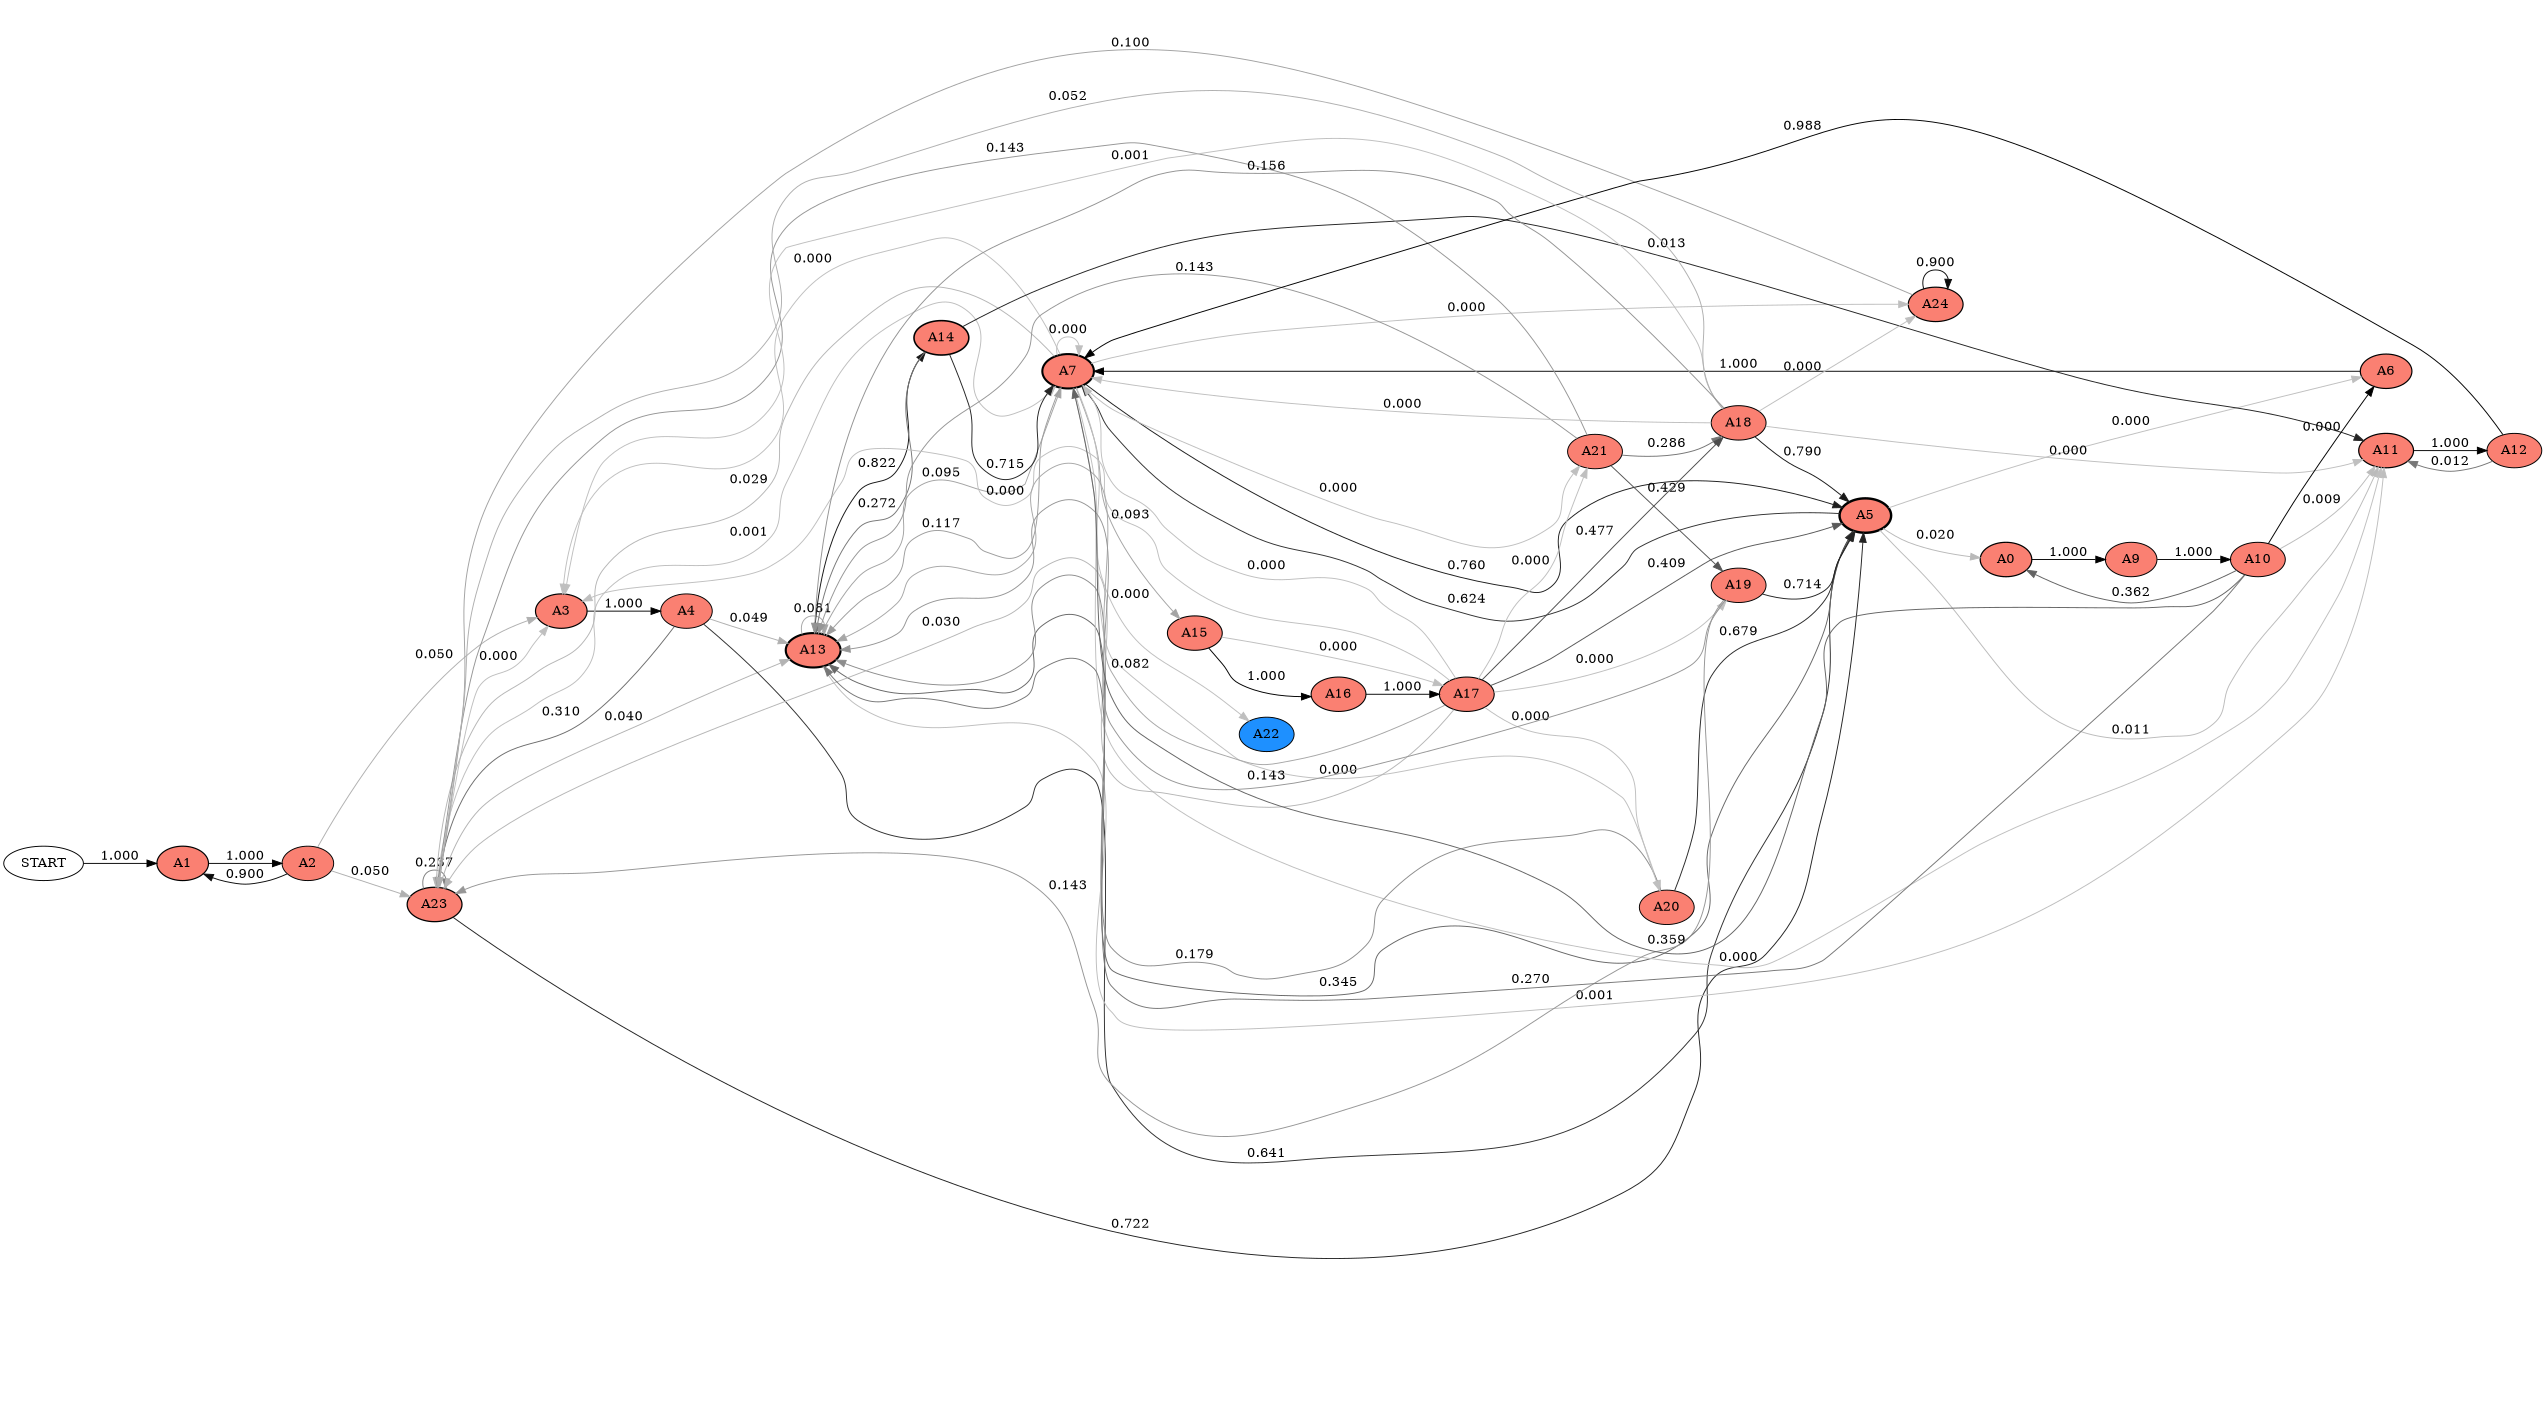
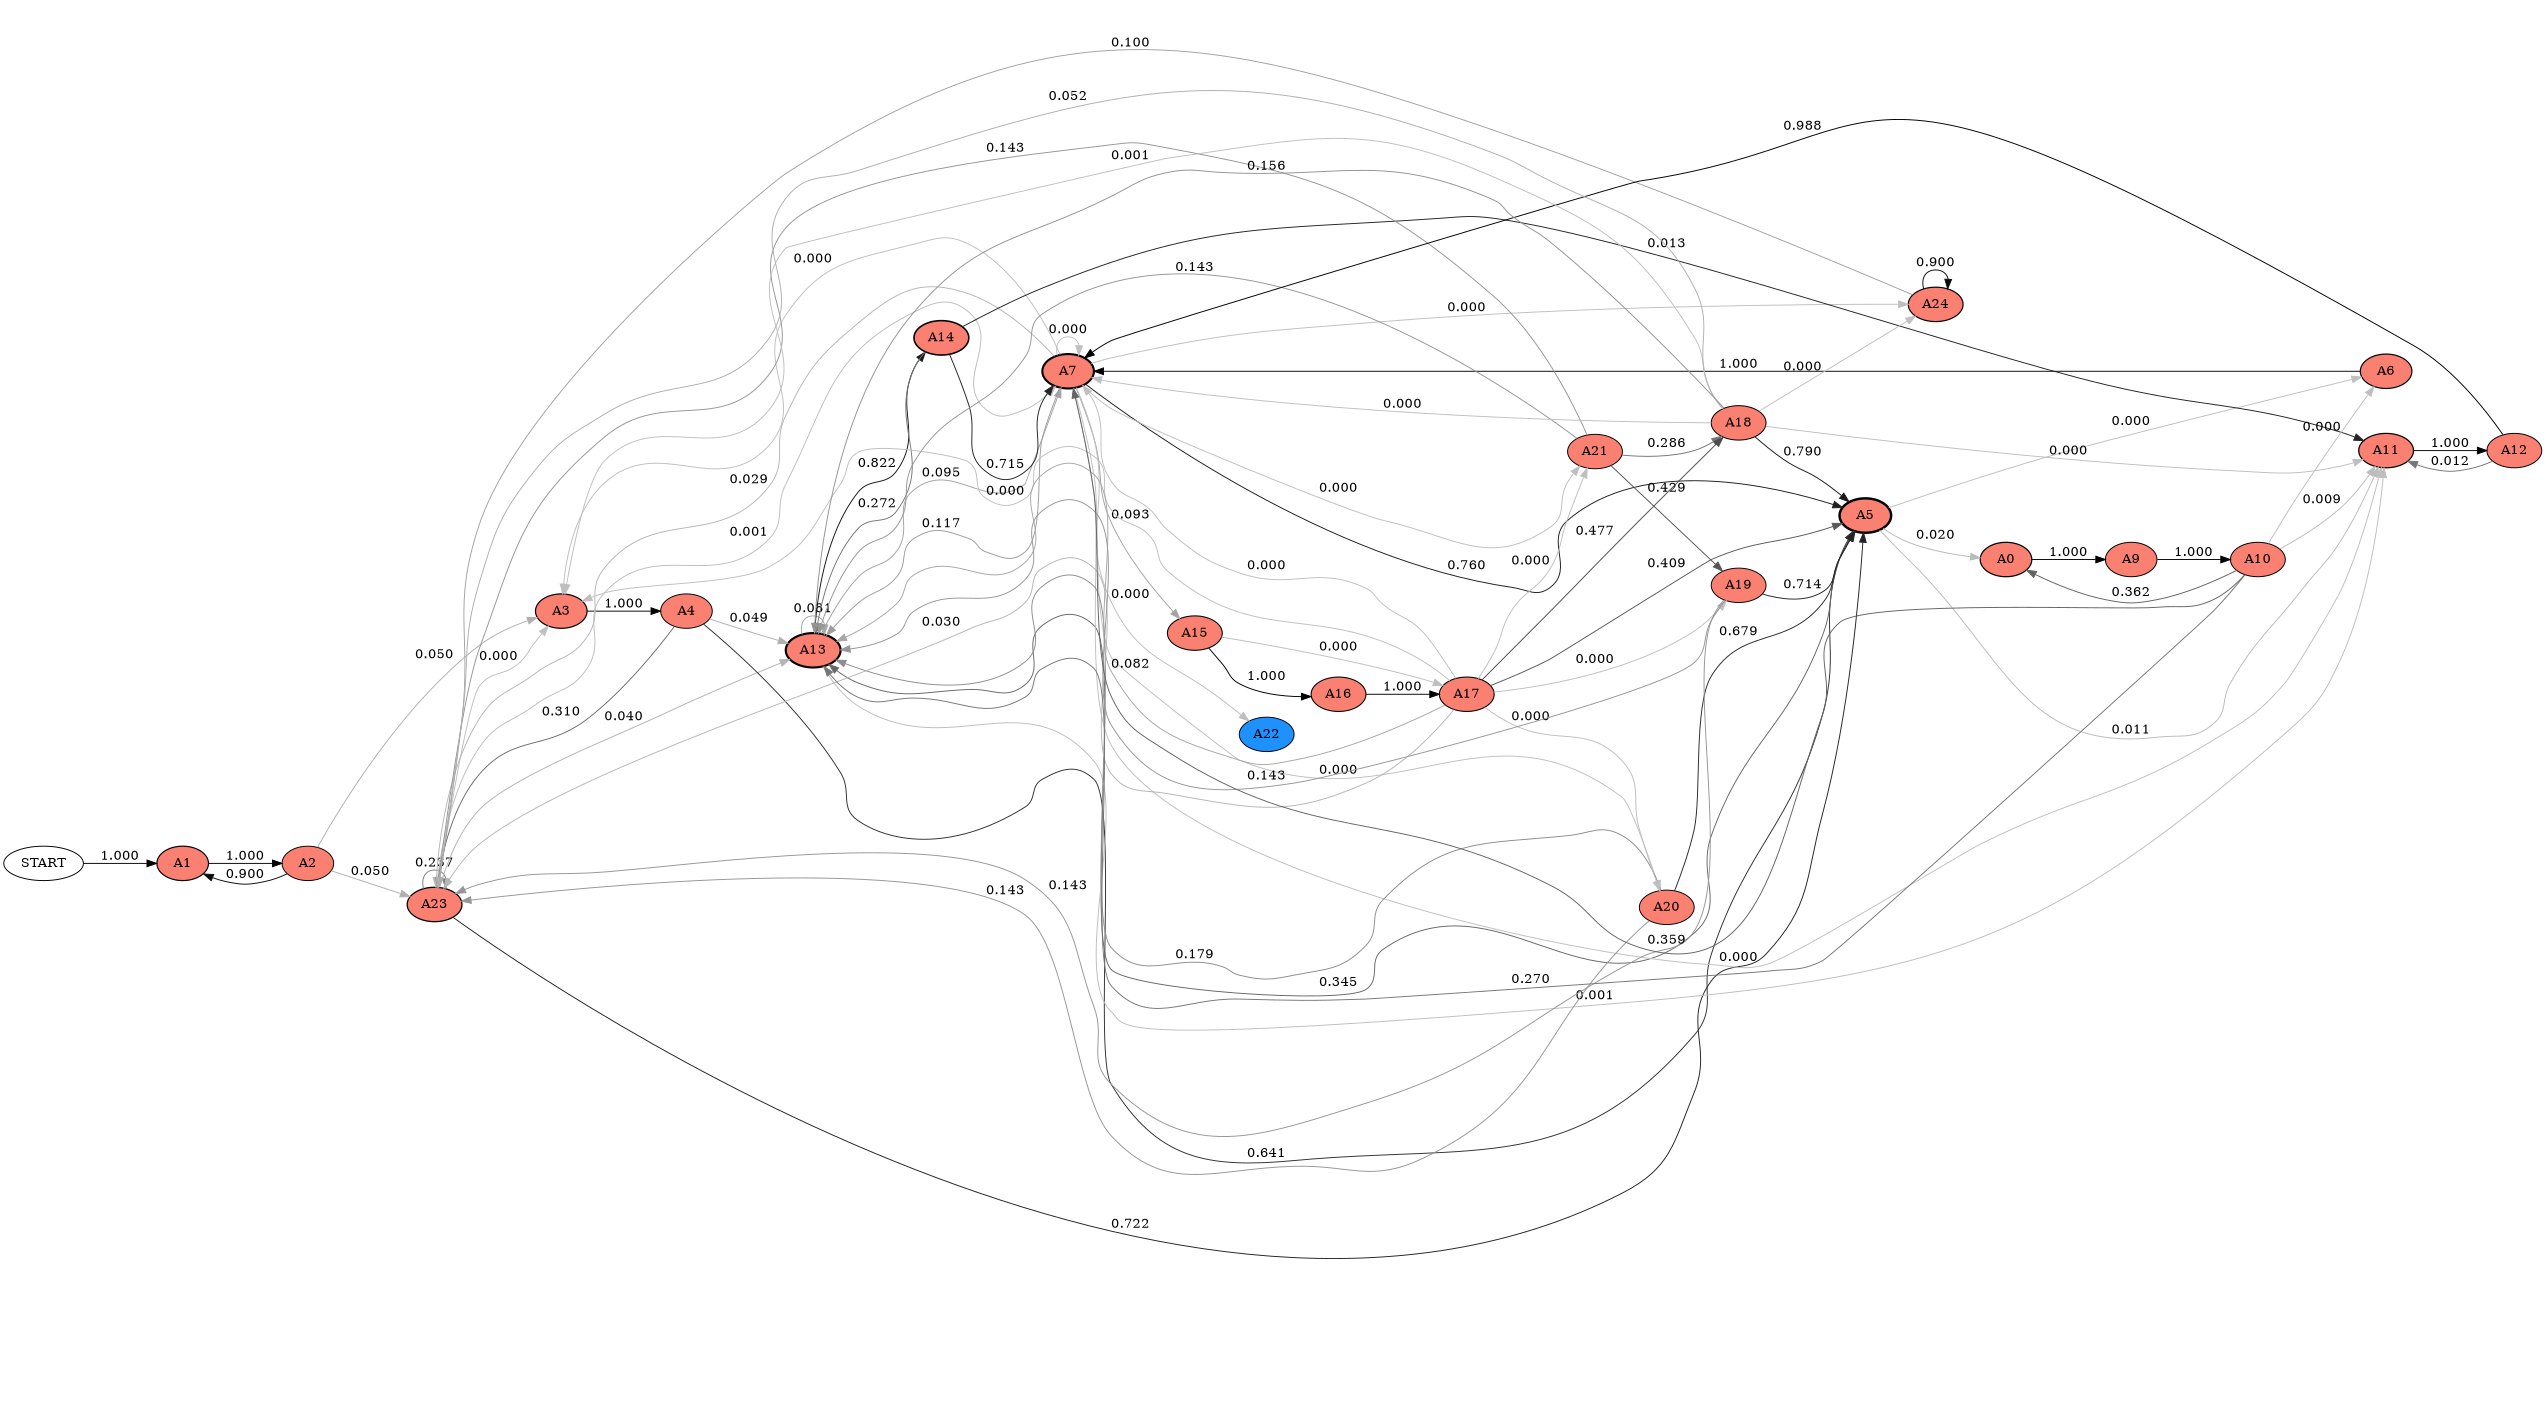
edge "A10" -> "A6": color #000000 -> #bfbfbf
edge "A5" -> "A7": removed, label "0.624"
edge "A20" -> "A23": added, label "0.143"
